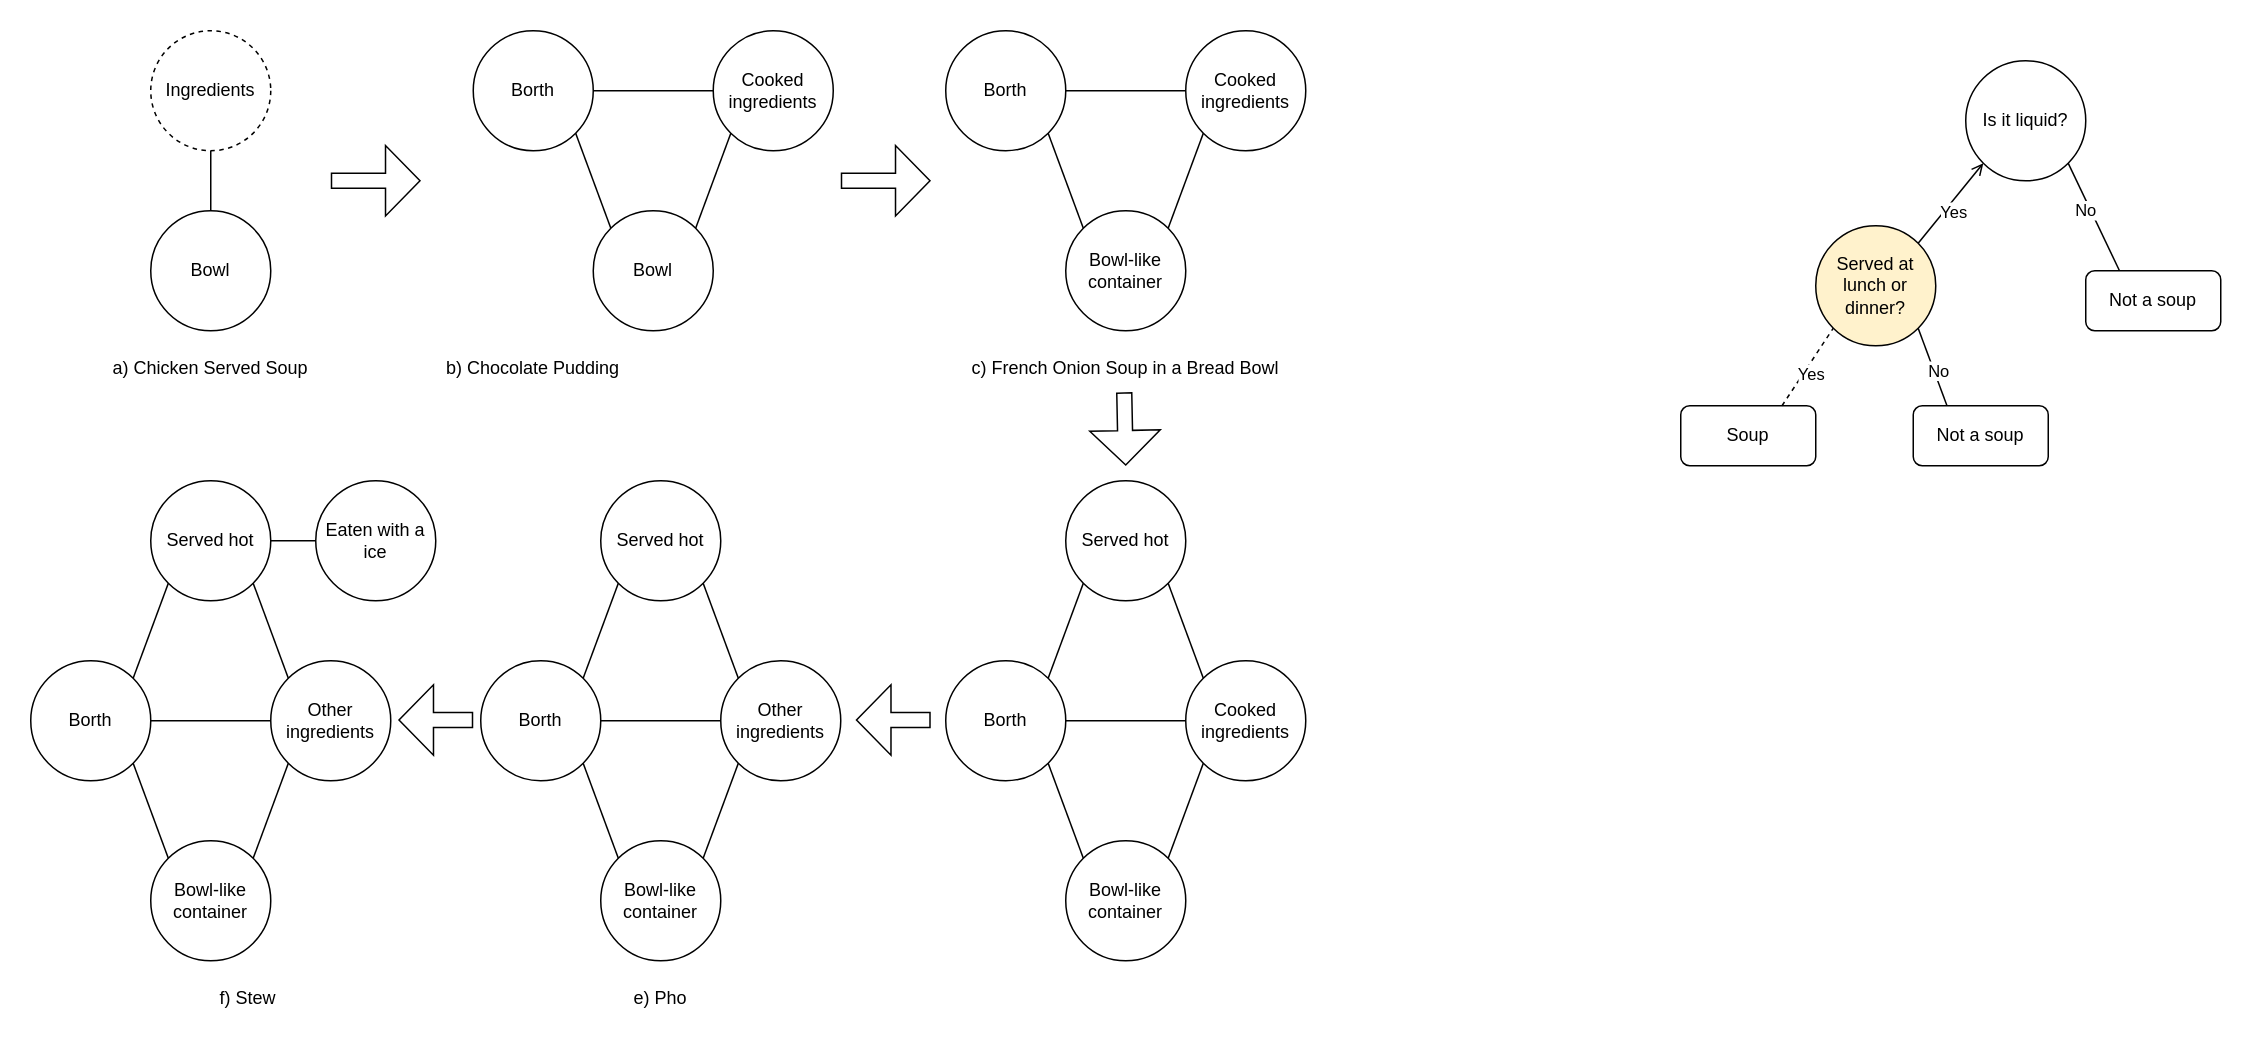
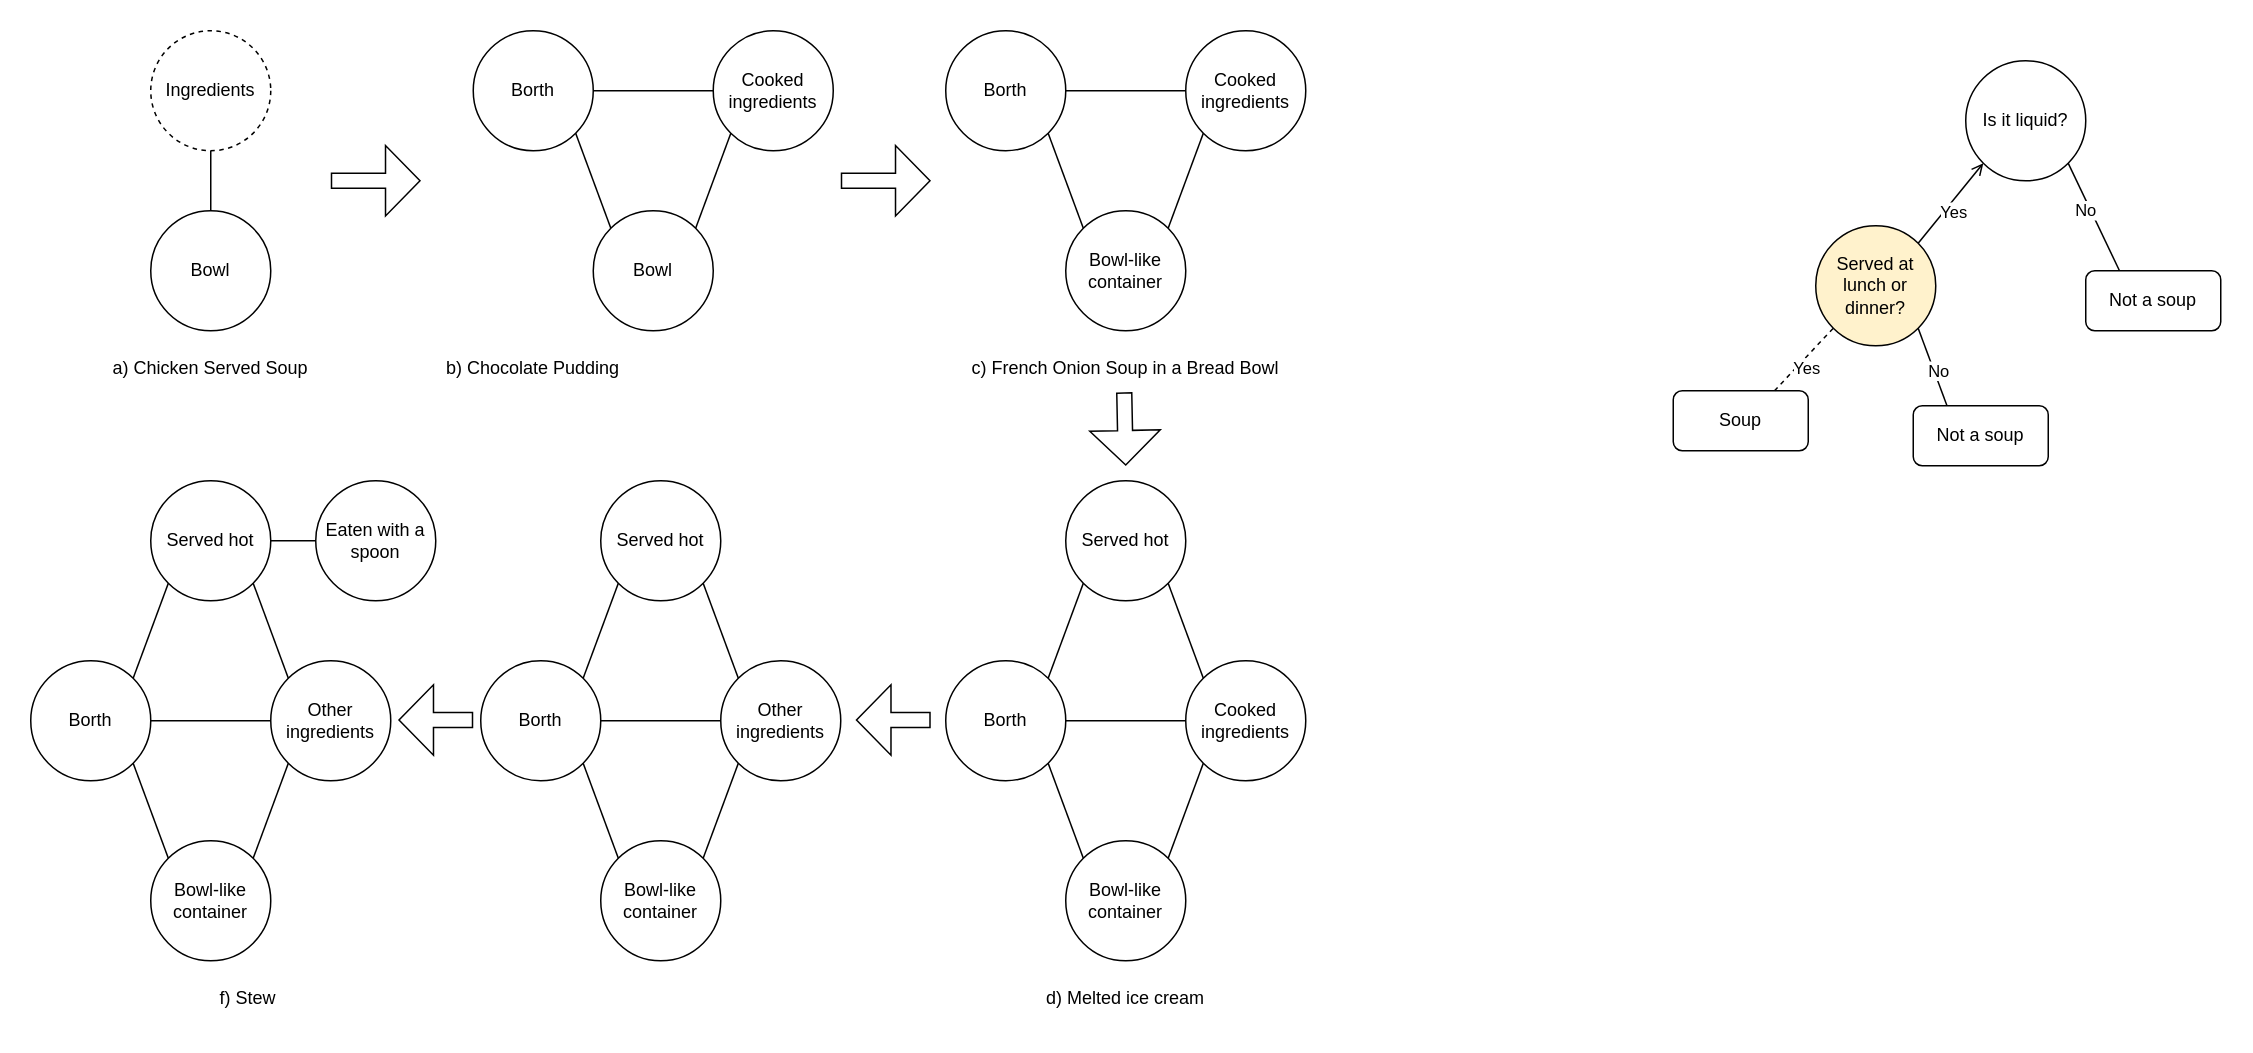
node "Soup": moved (1748, 436) -> (1741, 421)
node "Eaten with a ice": label "Eaten with a ice" -> "Eaten with a spoon"
node "e) Pho": removed
node "d) Melted ice cream": added
